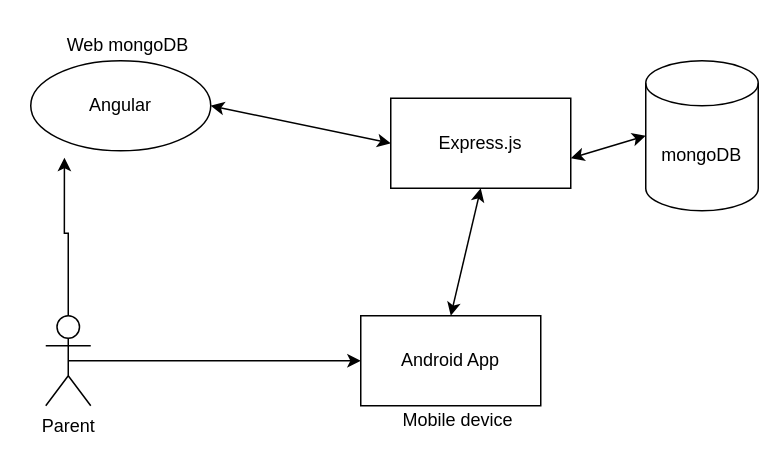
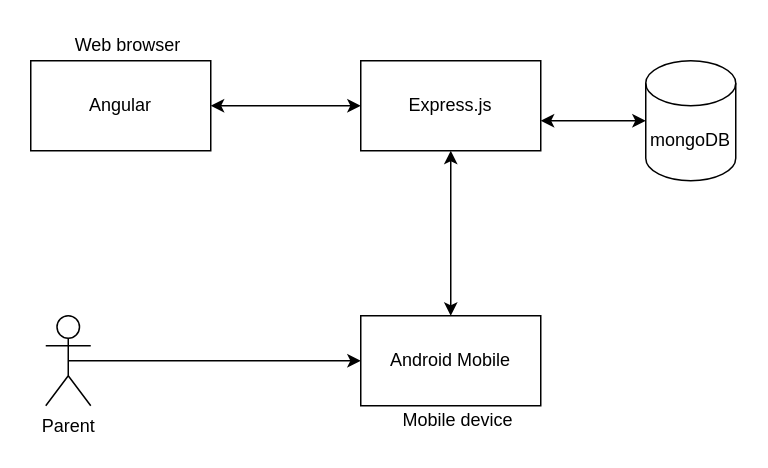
node "Web mongoDB": label "Web mongoDB" -> "Web browser"
node "Angular": shape ellipse -> rectangle
node "mongoDB": size 113x150 -> 90x120
node "Express.js": moved (481, 143) -> (451, 106)
edge "Parent" -> "Angular": removed
node "Android App": label "Android App" -> "Android Mobile"
